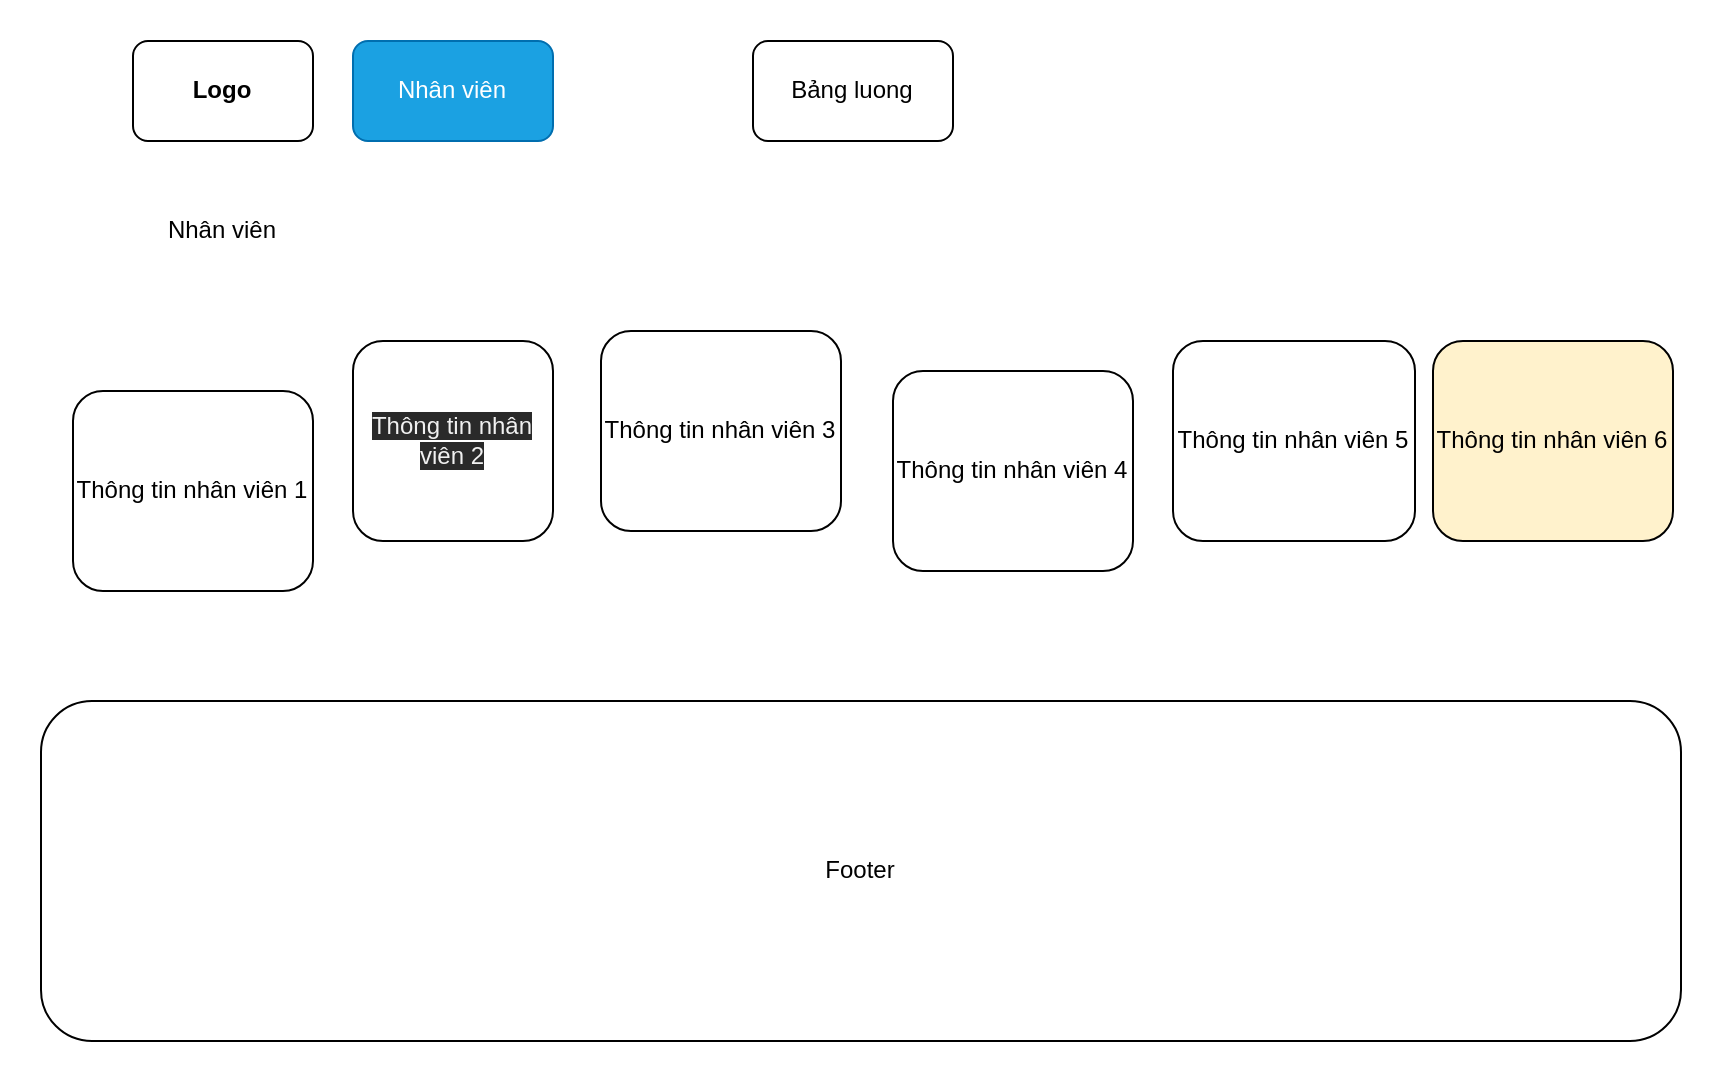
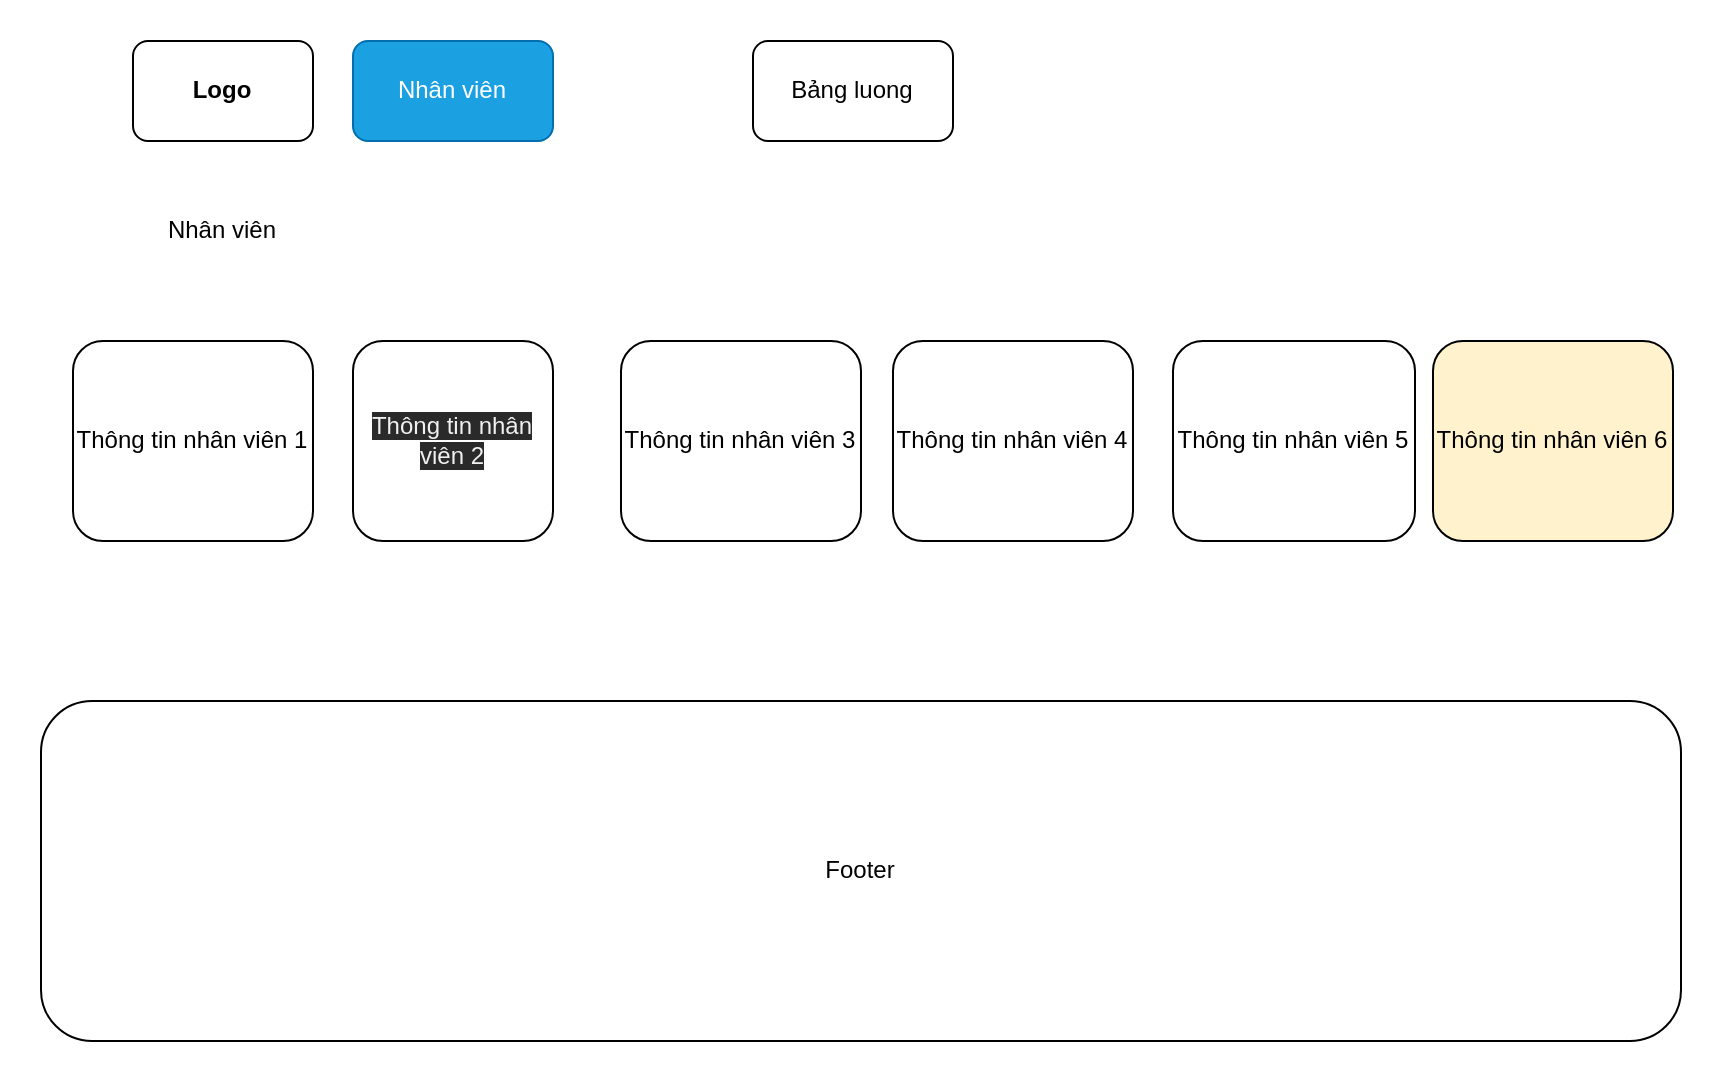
node "Thông tin nhân viên 3": moved (721, 431) -> (741, 441)
node "Thông tin nhân viên 4": moved (1013, 471) -> (1013, 441)
node "Thông tin nhân viên 1": moved (193, 491) -> (193, 441)
